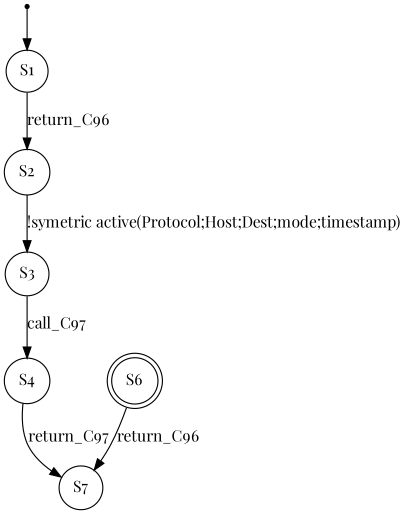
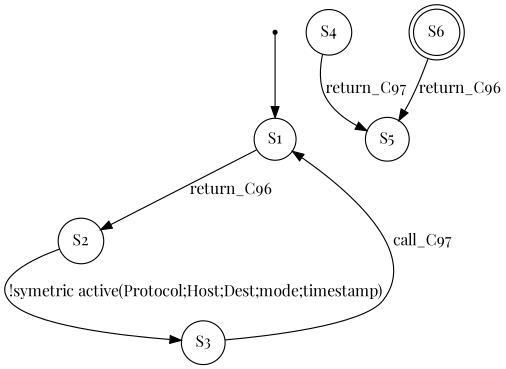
edge "S3" -> "S4": now "S3" -> "S1"
node "S7": label "S7" -> "S5"
